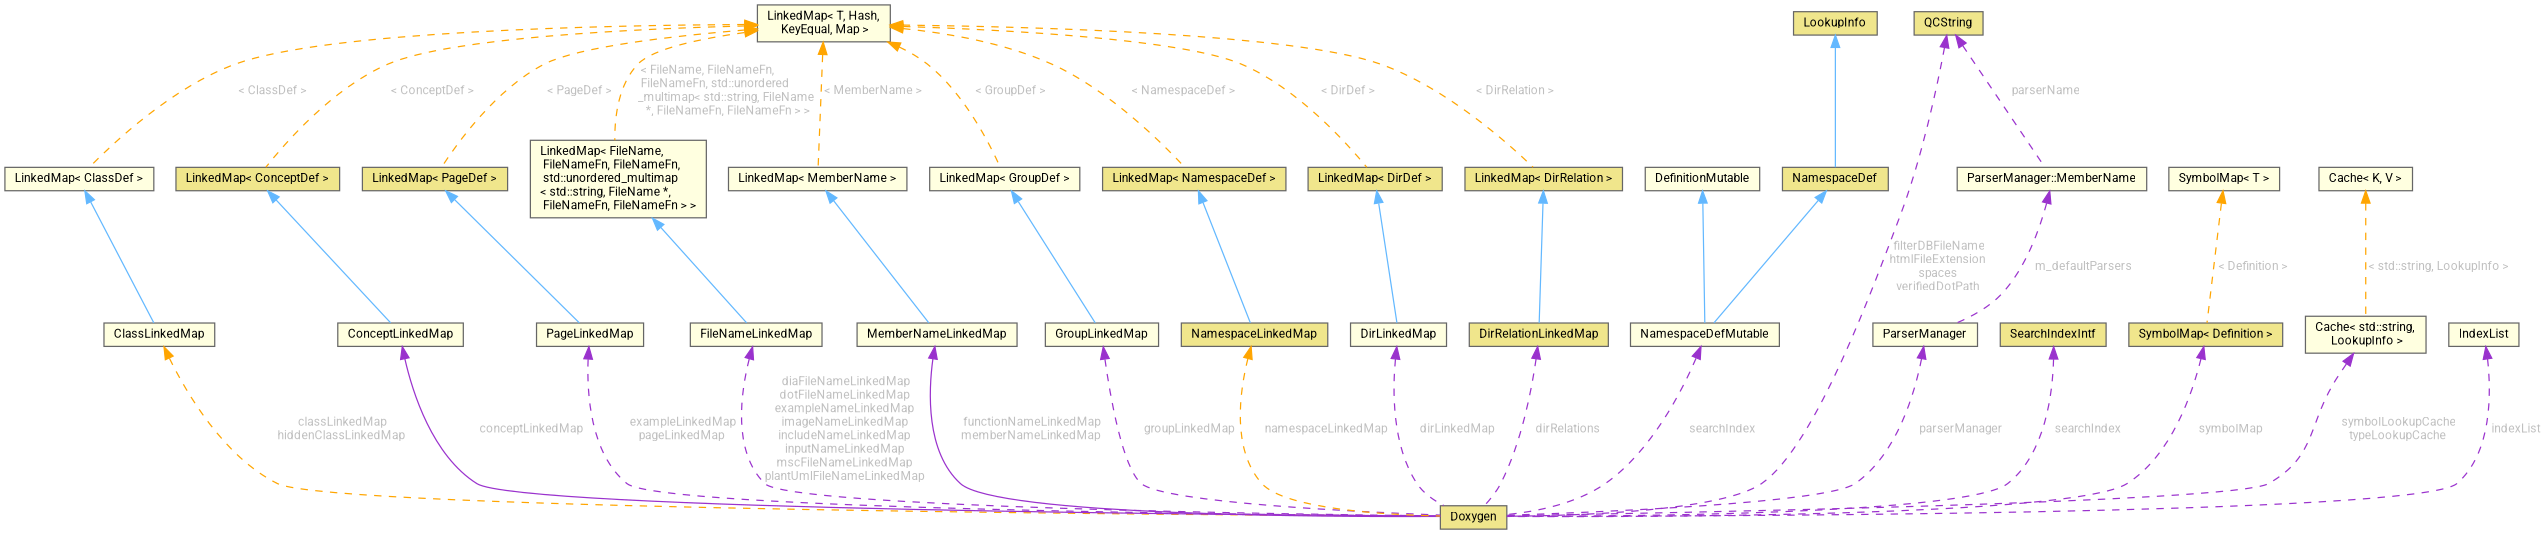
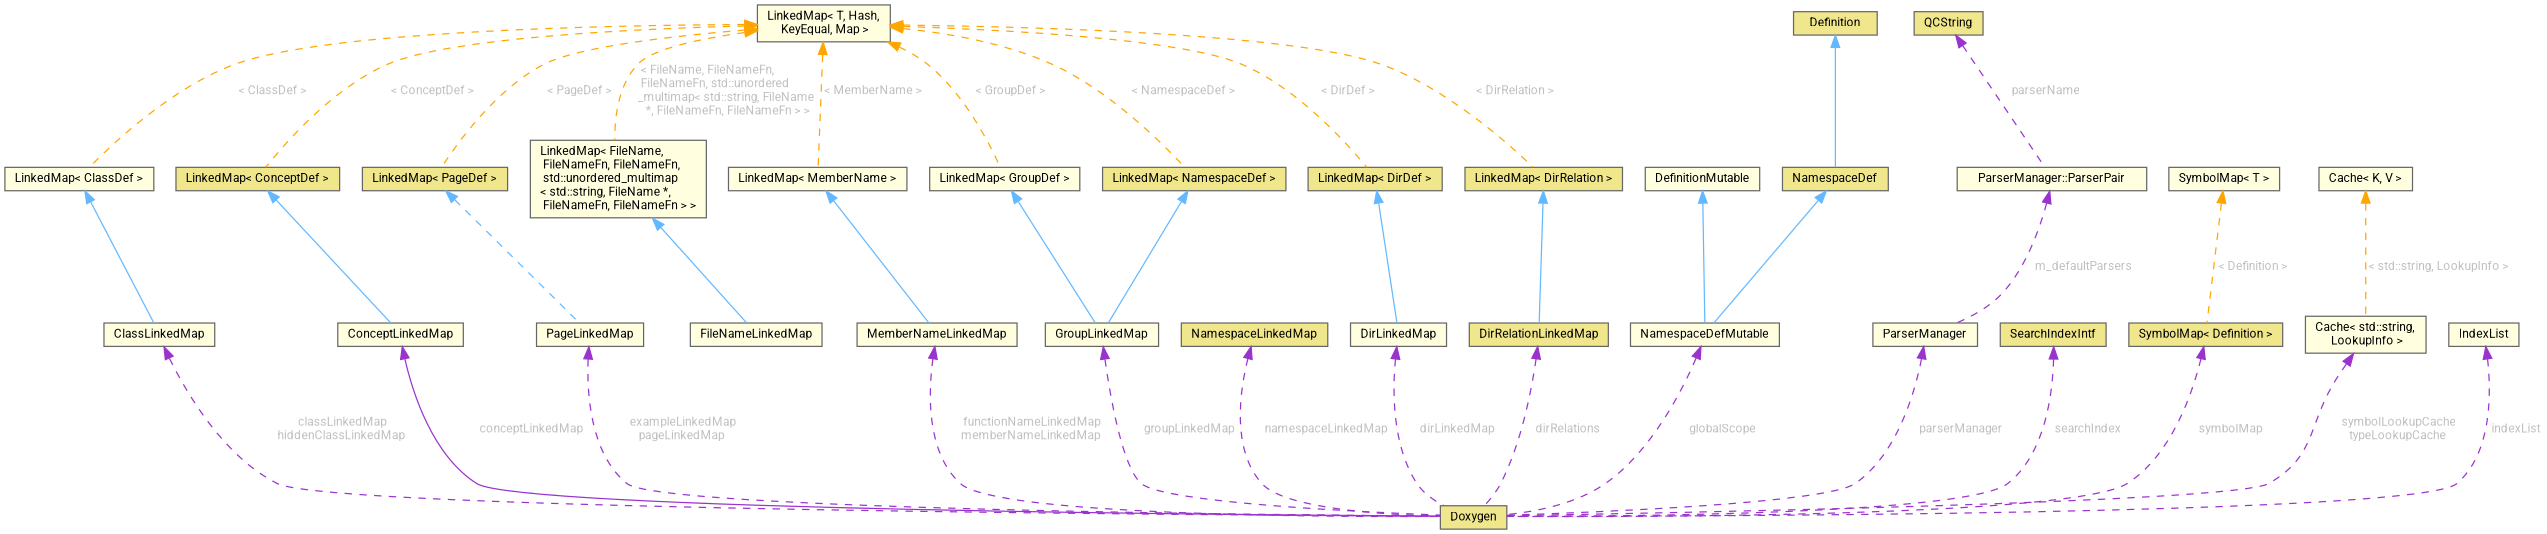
node "LookupInfo": label "LookupInfo" -> "Definition"
node "ParserManager::MemberName": label "ParserManager::MemberName" -> "ParserManager::ParserPair"
edge "PageLinkedMap" -> "LinkedMap< PageDef >": style solid -> dashed
edge "NamespaceLinkedMap" -> "LinkedMap< NamespaceDef >": now "GroupLinkedMap" -> "LinkedMap< NamespaceDef >"
edge "Doxygen" -> "QCString": removed, label "filterDBFileName htmlFileExtension spaces verifiedDotPath"
edge "Doxygen" -> "NamespaceDefMutable": label " searchIndex" -> " globalScope"
edge "Doxygen" -> "FileNameLinkedMap": removed, label "diaFileNameLinkedMap dotFileNameLinkedMap exampleNameLinkedMap imageNameLinkedMap includeNameLinkedMap inputNameLinkedMap mscFileNameLinkedMap plantUmlFileNameLinkedMap"
edge "Doxygen" -> "NamespaceLinkedMap": color orange -> darkorchid3
edge "Doxygen" -> "MemberNameLinkedMap": style solid -> dashed
edge "Doxygen" -> "ClassLinkedMap": color orange -> darkorchid3
